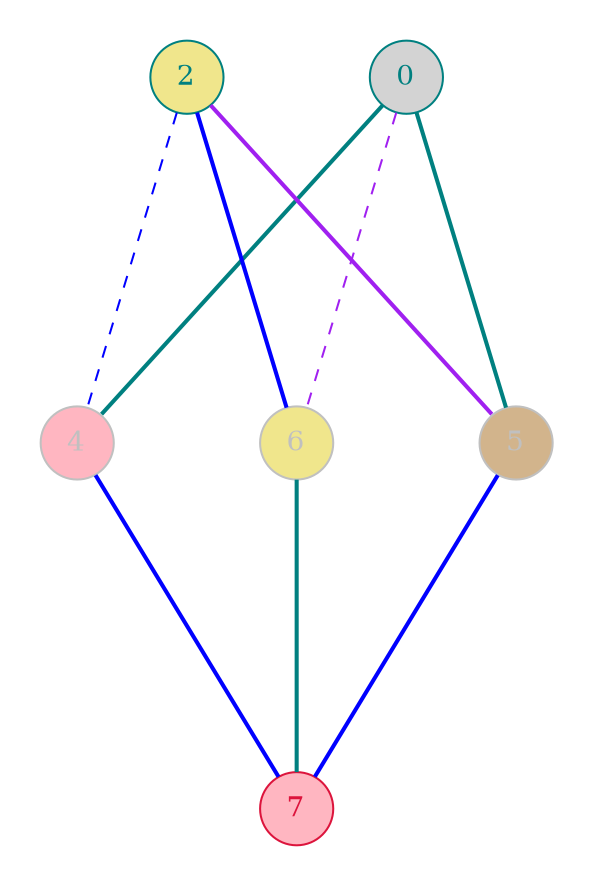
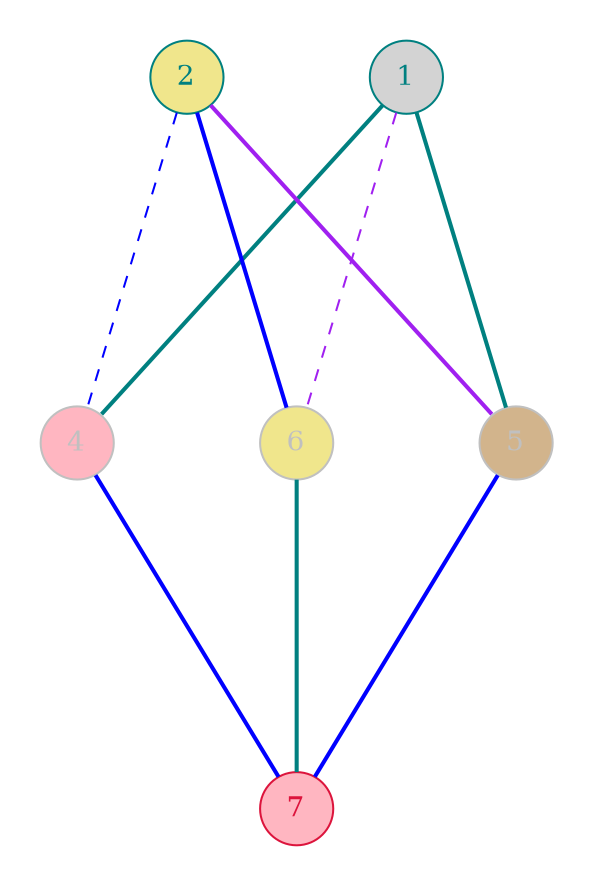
node "0": label "0" -> "1"
